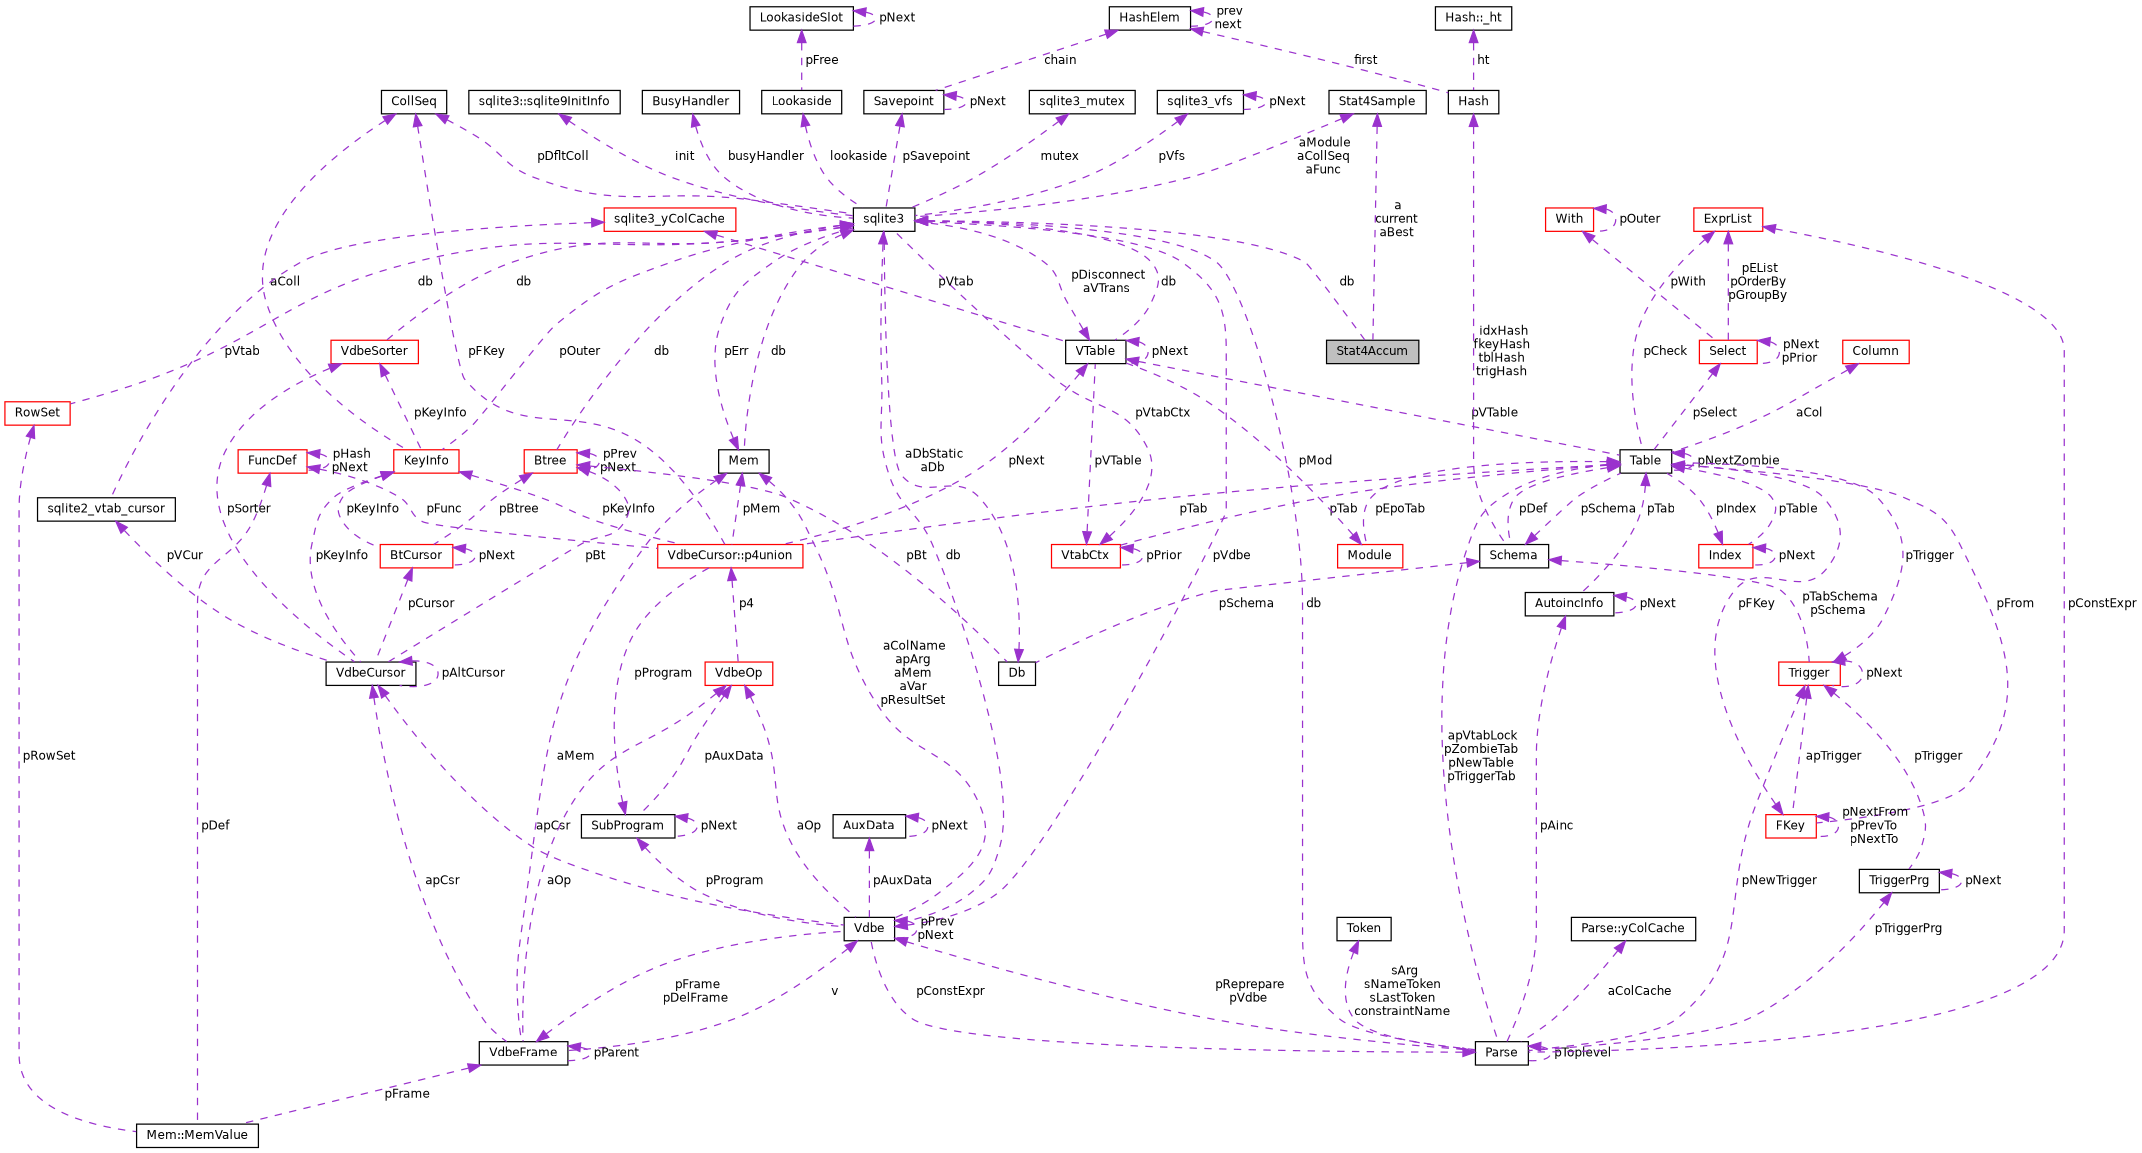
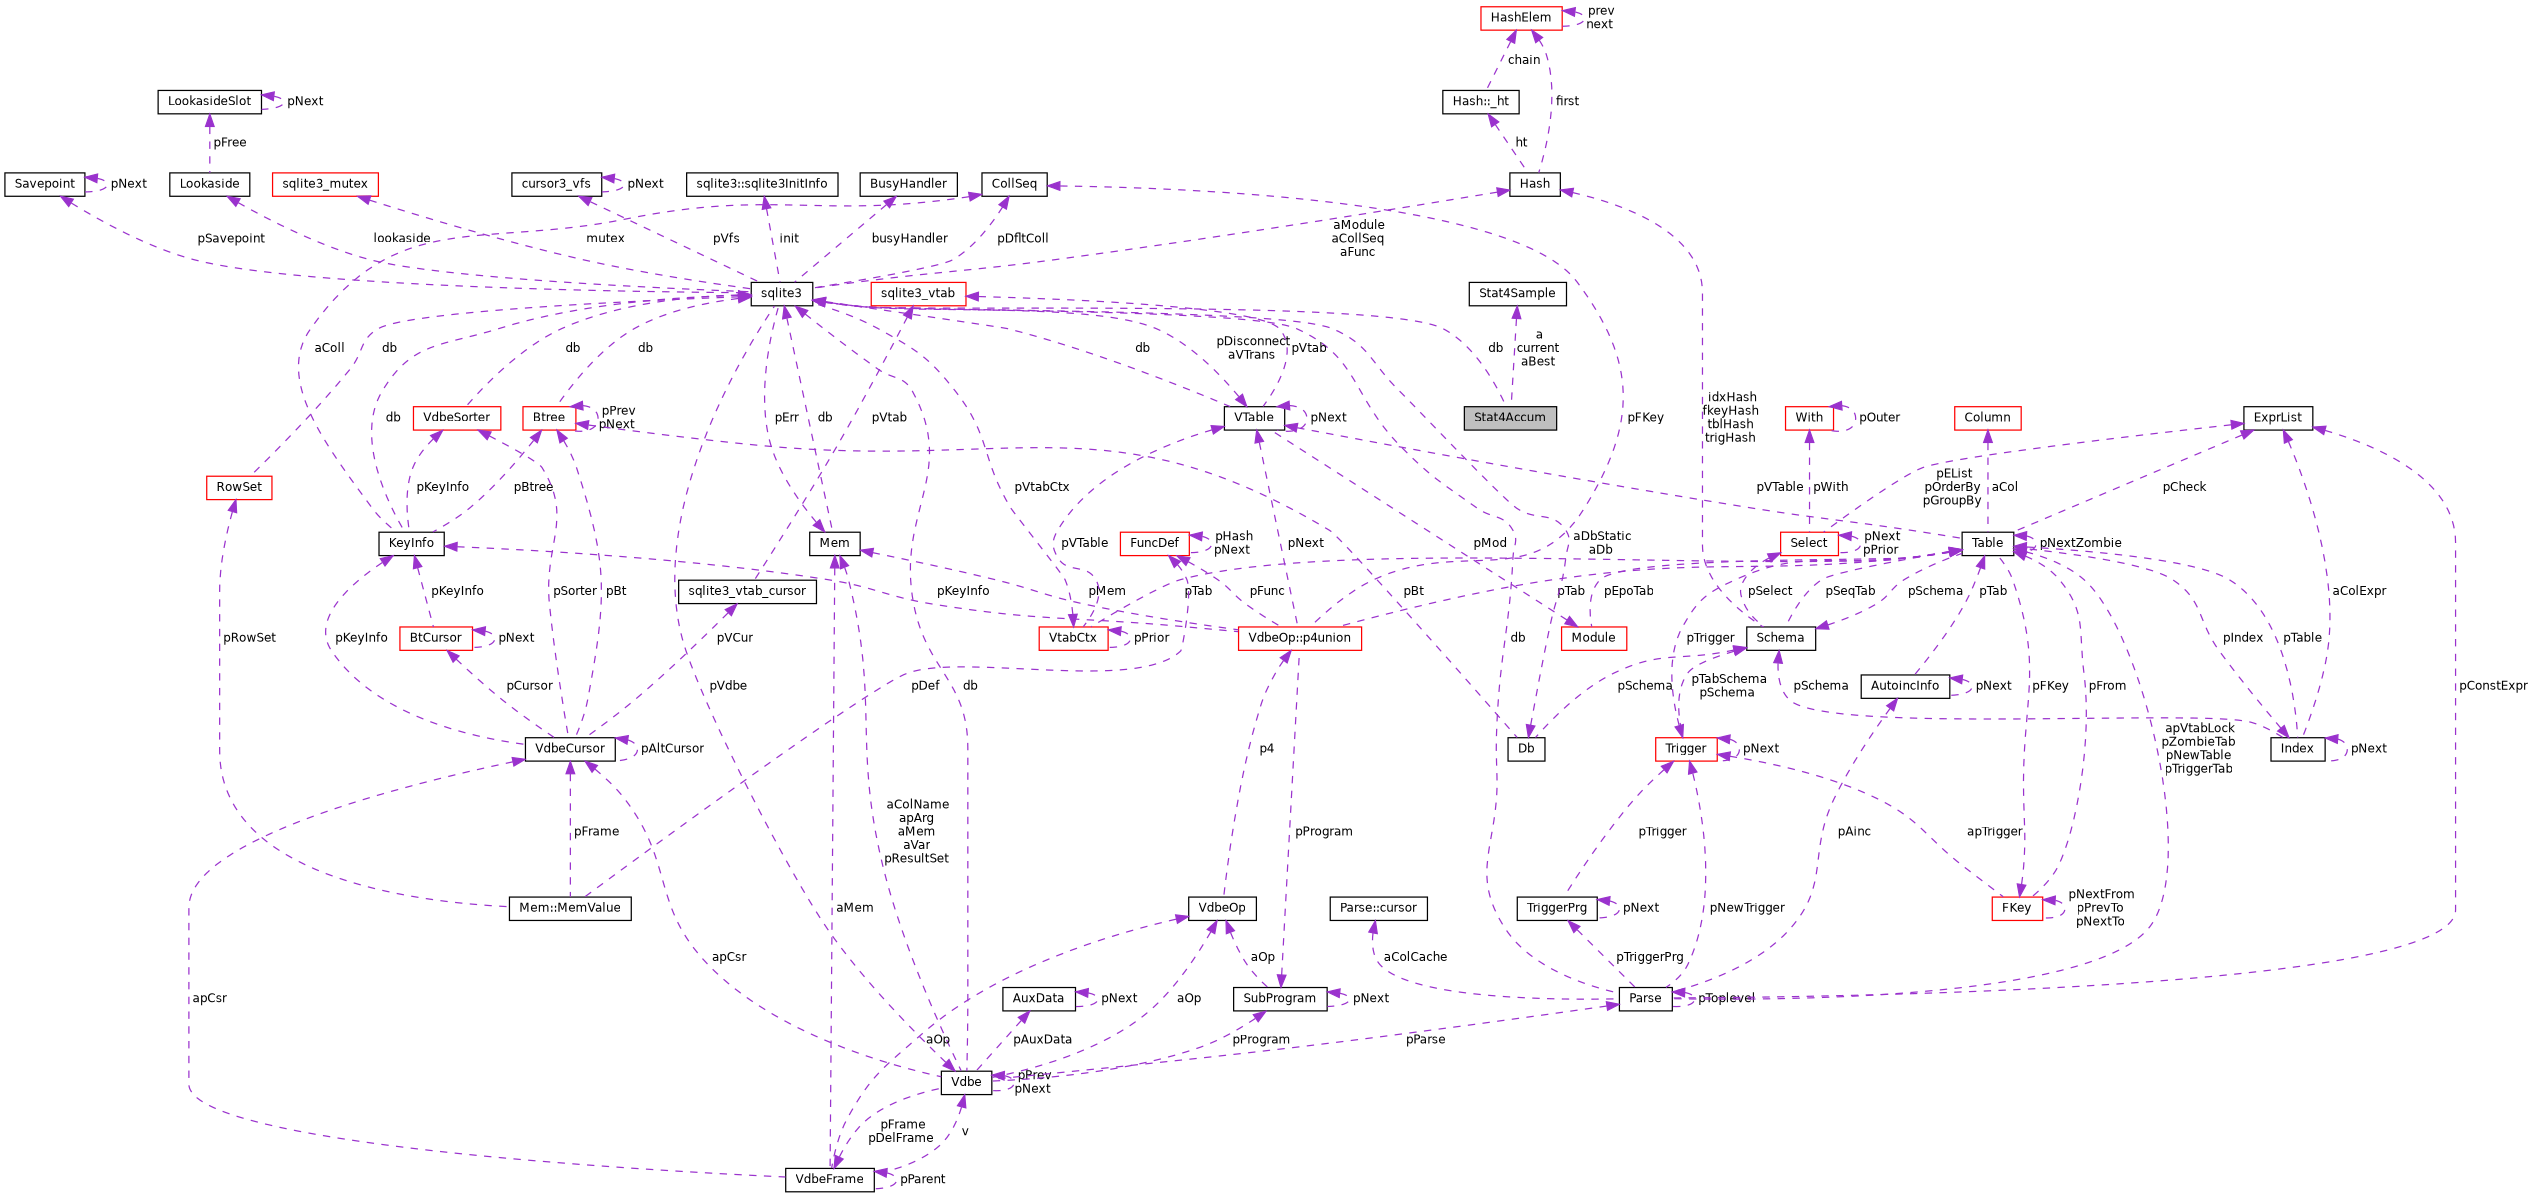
node "HashElem": color black -> red
edge "Savepoint" -> "HashElem": now "Hash::_ht" -> "HashElem"
node "sqlite3::sqlite9InitInfo": label "sqlite3::sqlite9InitInfo" -> "sqlite3::sqlite3InitInfo"
node "sqlite3_mutex": color black -> red
node "sqlite3_vfs": label "sqlite3_vfs" -> "cursor3_vfs"
edge "sqlite3" -> "Stat4Sample": now "sqlite3" -> "Hash"
node "sqlite3_yColCache": label "sqlite3_yColCache" -> "sqlite3_vtab"
node "ExprList": color red -> black
edge "KeyInfo" -> "sqlite3": label " pOuter" -> " db"
edge "Table" -> "Select": now "Schema" -> "Select"
edge "VTable" -> "VtabCtx": reversed
node "KeyInfo": color red -> black
node "sqlite2_vtab_cursor": label "sqlite2_vtab_cursor" -> "sqlite3_vtab_cursor"
edge "Schema" -> "Table": label " pDef" -> " pSeqTab"
edge "BtCursor" -> "Btree": now "KeyInfo" -> "Btree"
node "VdbeCursor::p4union": label "VdbeCursor::p4union" -> "VdbeOp::p4union"
node "Index": color red -> black
edge "Index" -> "ExprList": added, label "aColExpr"
node "VdbeOp": color red -> black
edge "Index" -> "Schema": added, label "pSchema"
edge "SubProgram" -> "VdbeOp": label " pAuxData" -> " aOp"
node "Token": removed
node "Parse::yColCache": label "Parse::yColCache" -> "Parse::cursor"
edge "Vdbe" -> "Parse": label " pConstExpr" -> " pParse"
edge "Parse" -> "Vdbe": removed, label "pReprepare pVdbe"
edge "Mem::MemValue" -> "VdbeFrame": now "Mem::MemValue" -> "VdbeCursor"
